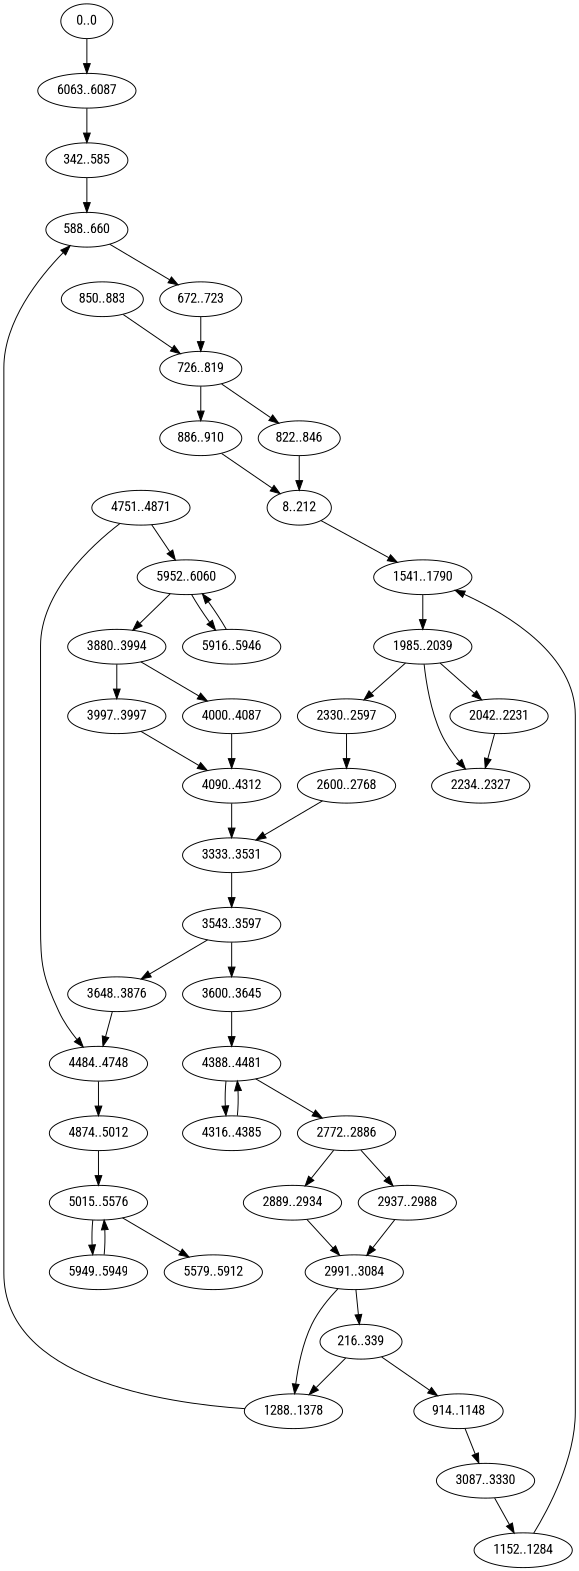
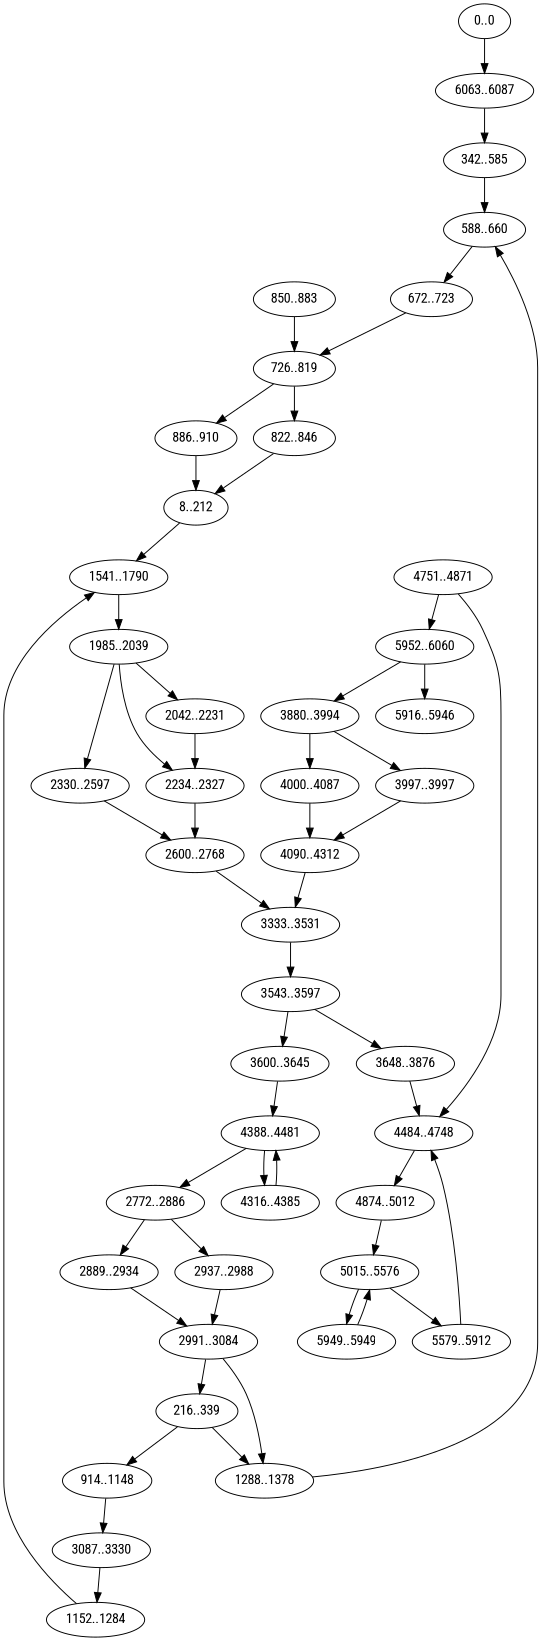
edge "5916..5946" -> "5952..6060": removed
edge "2234..2327" -> "2600..2768": added
edge "5579..5912" -> "4484..4748": added
